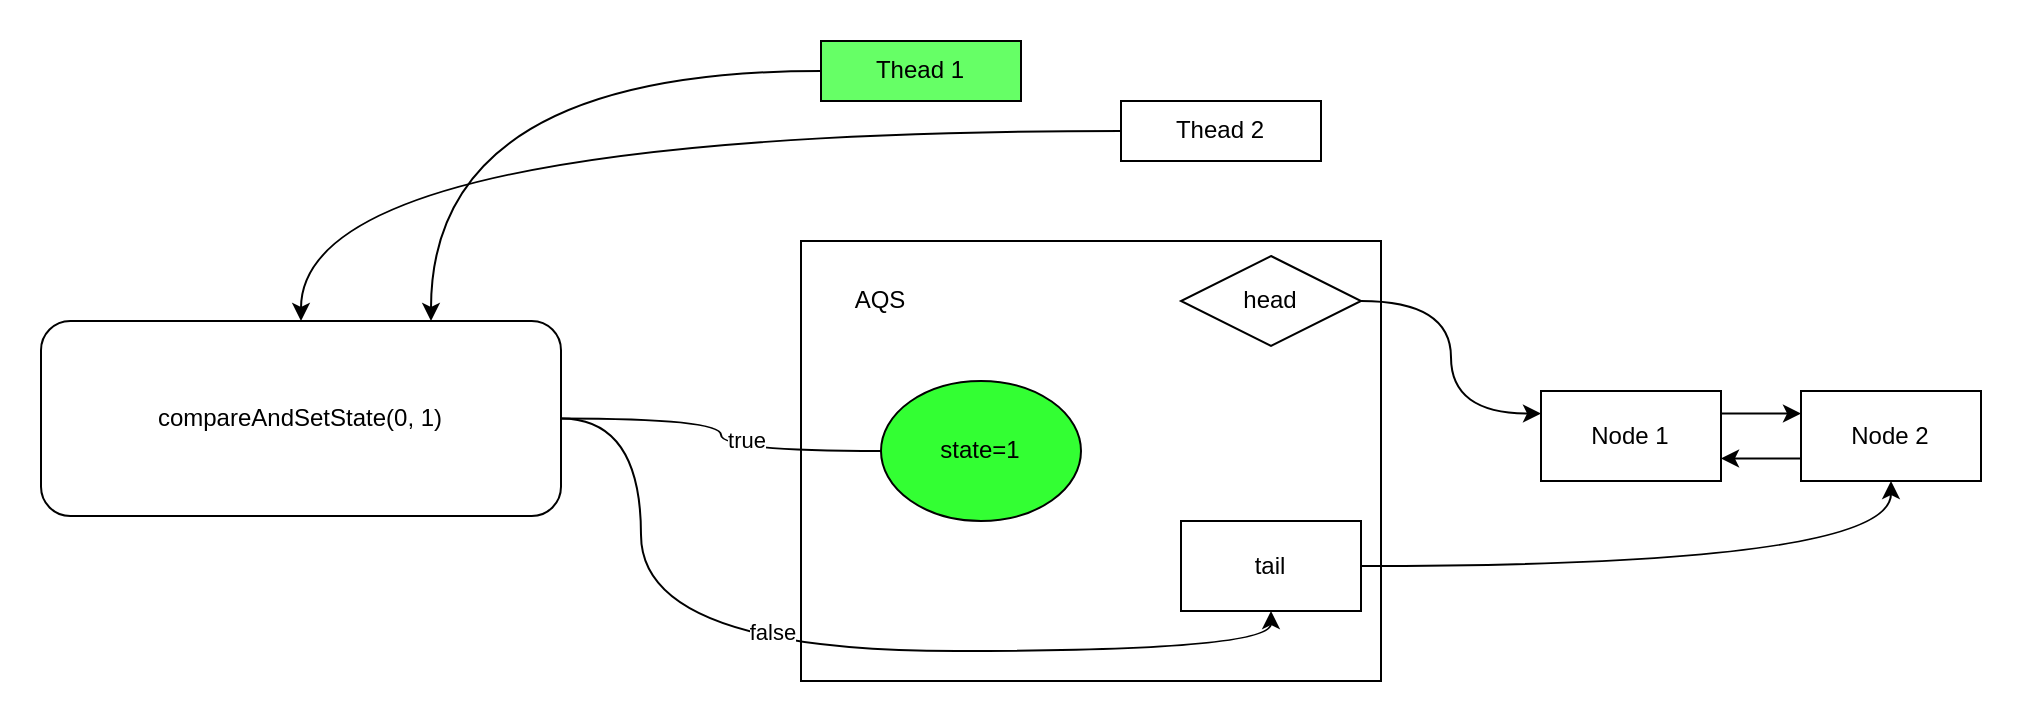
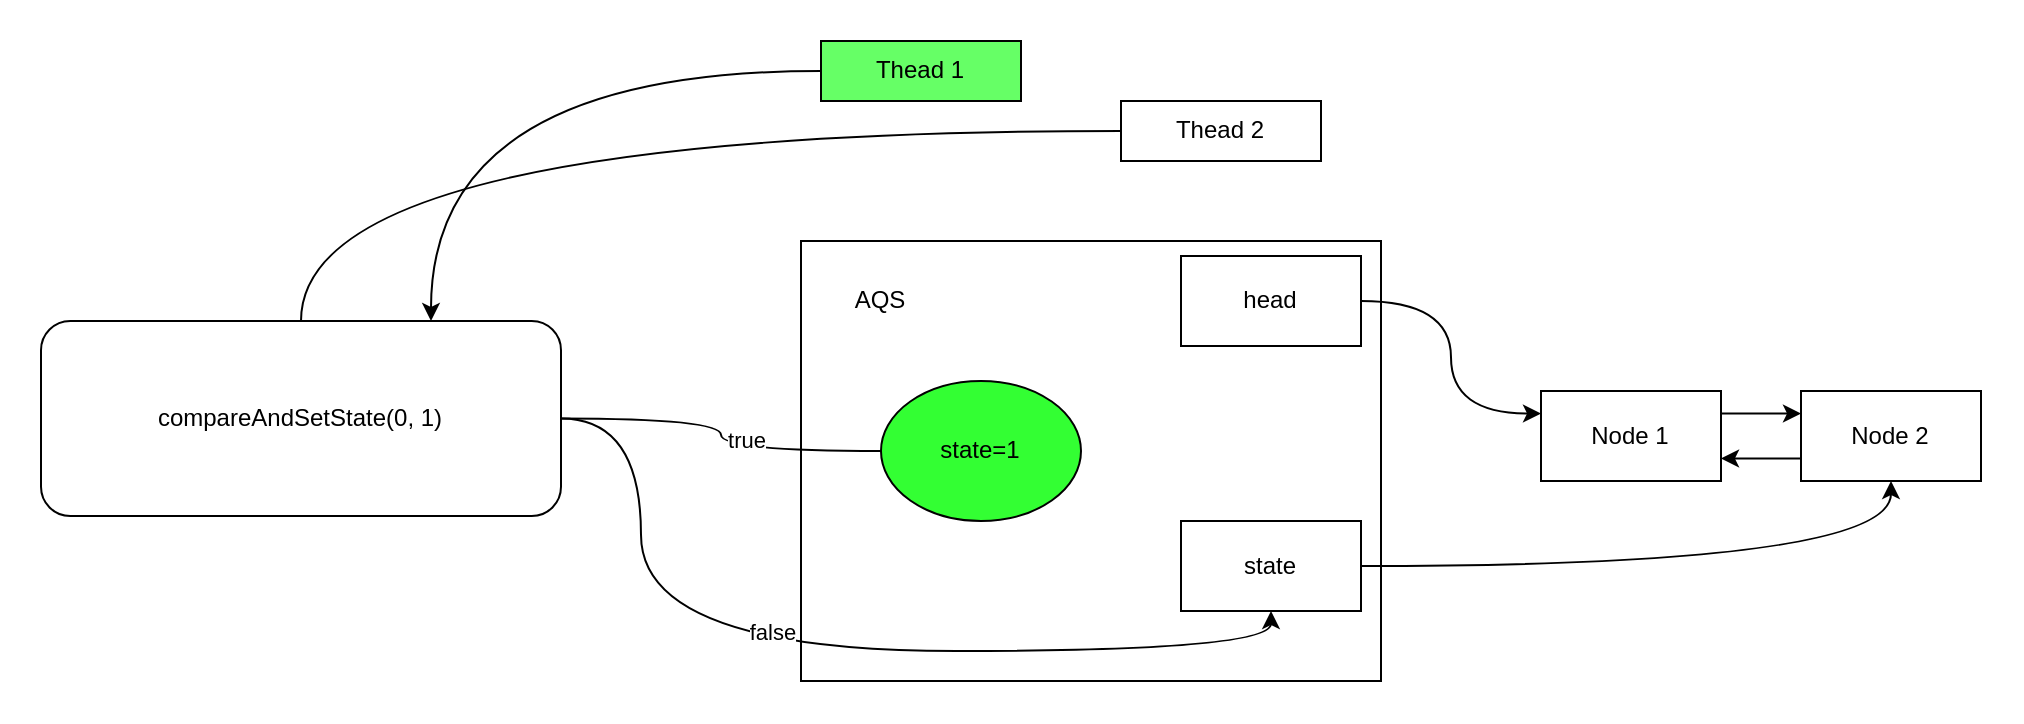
edge "Thead 2" -> "compareAndSetState(0, 1)": arrowhead classic -> none
node "head": shape diamond -> rectangle
node "tail": label "tail" -> "state"
